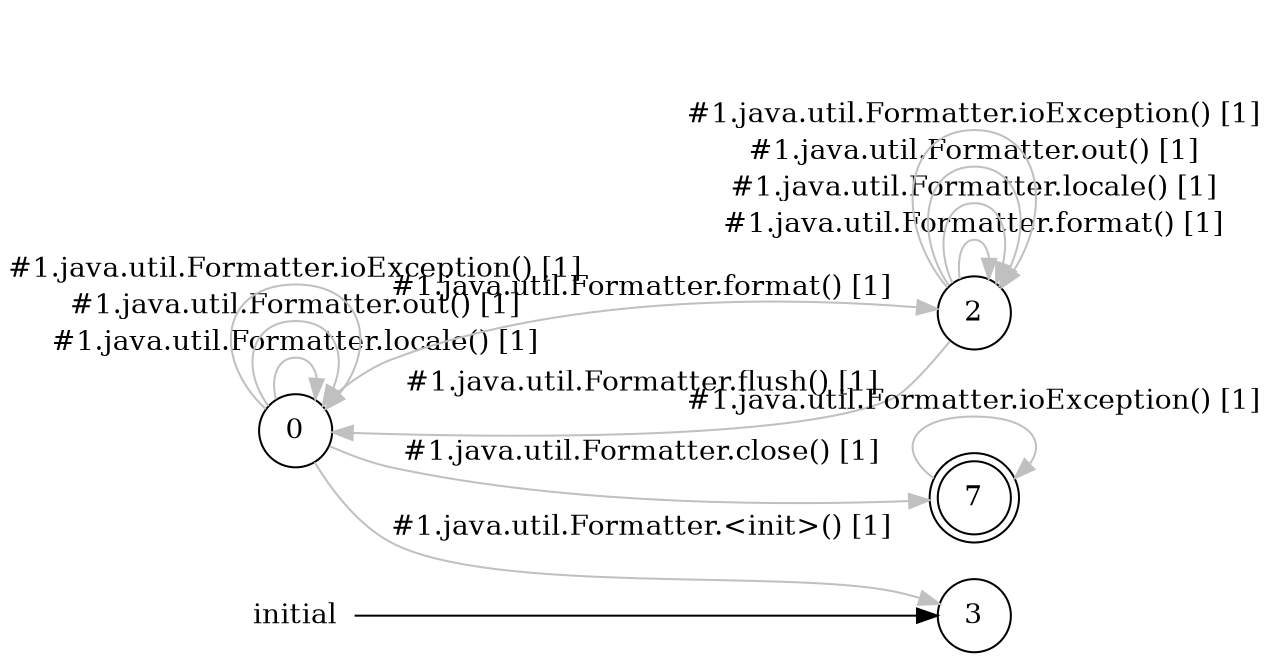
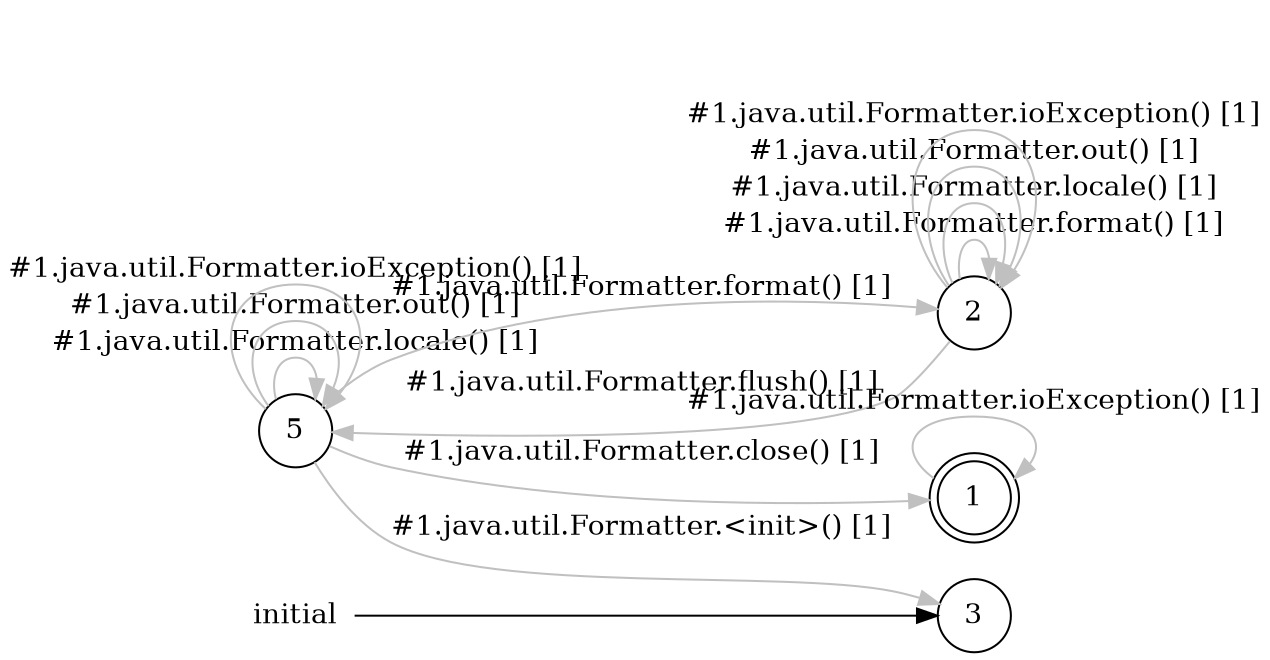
node "0": label "0" -> "5"
node "7": label "7" -> "1"
